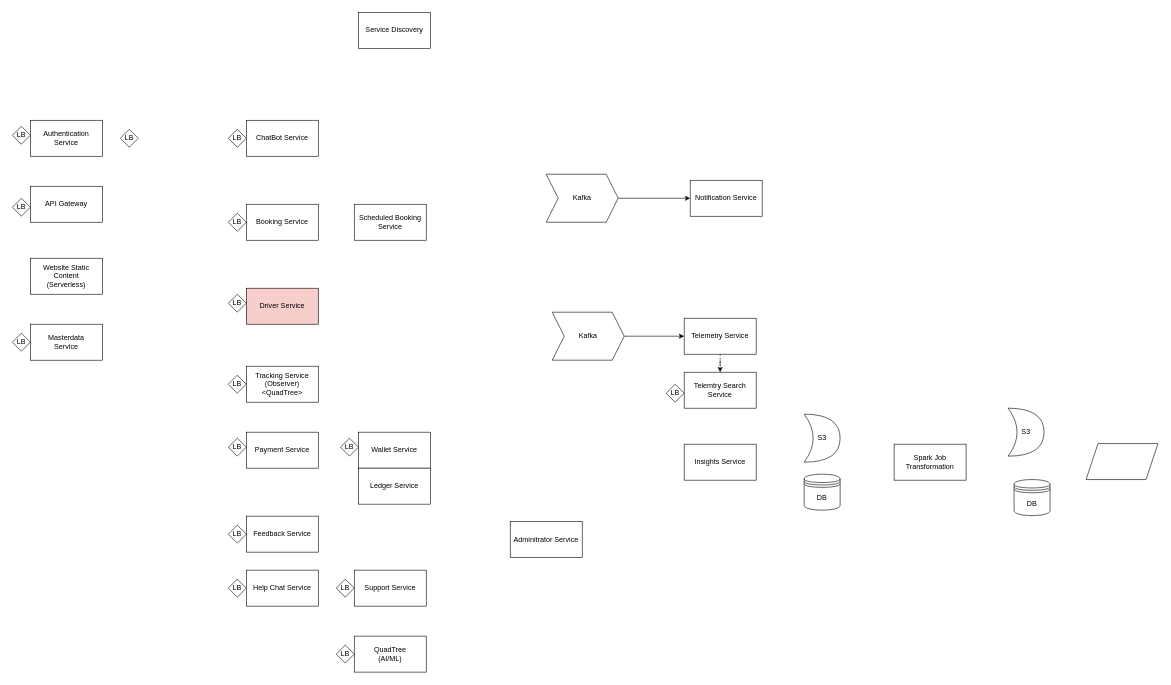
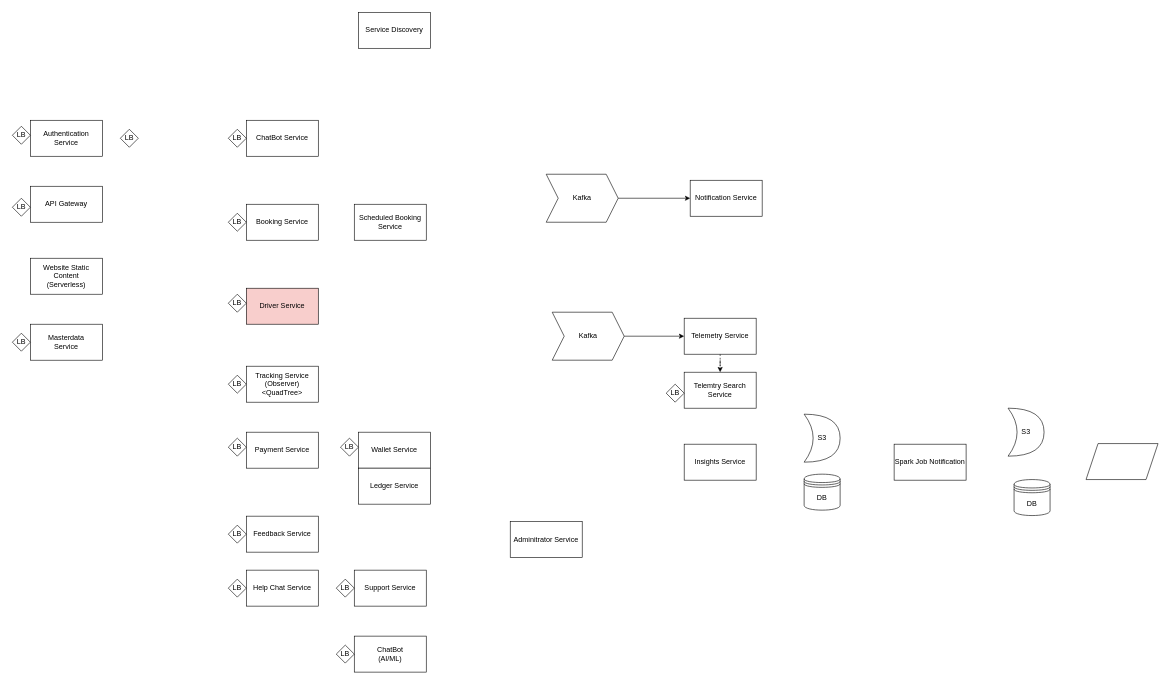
node "Spark Job Transformation": label "Spark Job Transformation" -> "Spark Job Notification"
node "QuadTree (AI/ML)": label "QuadTree (AI/ML)" -> "ChatBot (AI/ML)"
